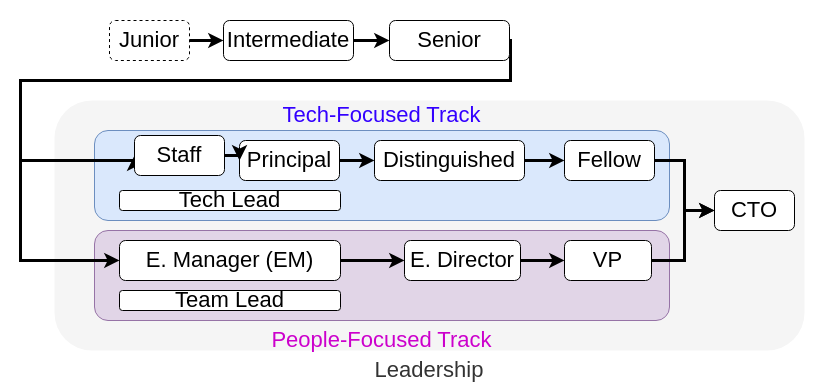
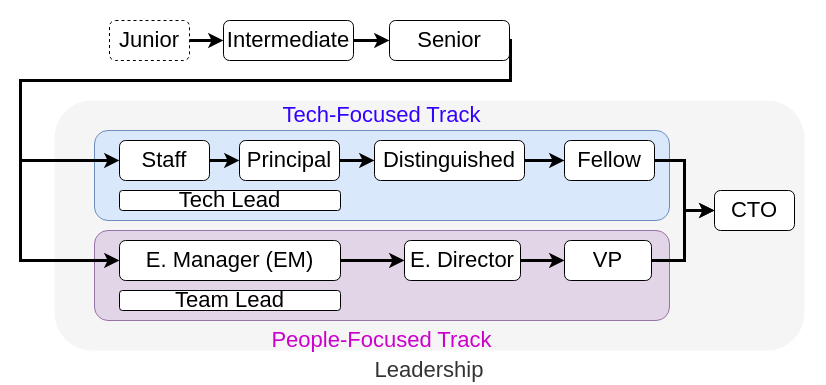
node "Staff": moved (180, 156) -> (165, 161)
